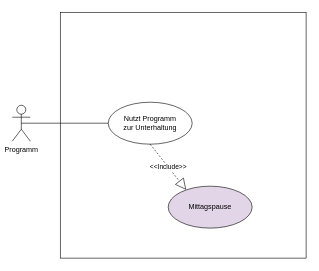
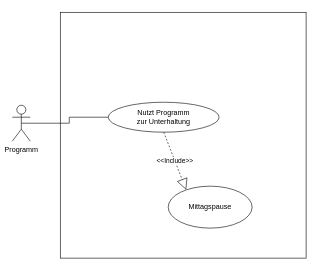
node "Nutzt Programm zur Unterhaltung": size 84x42 -> 111x30
node "Mittagspause": fillcolor #e1d5e7 -> #ffffff
